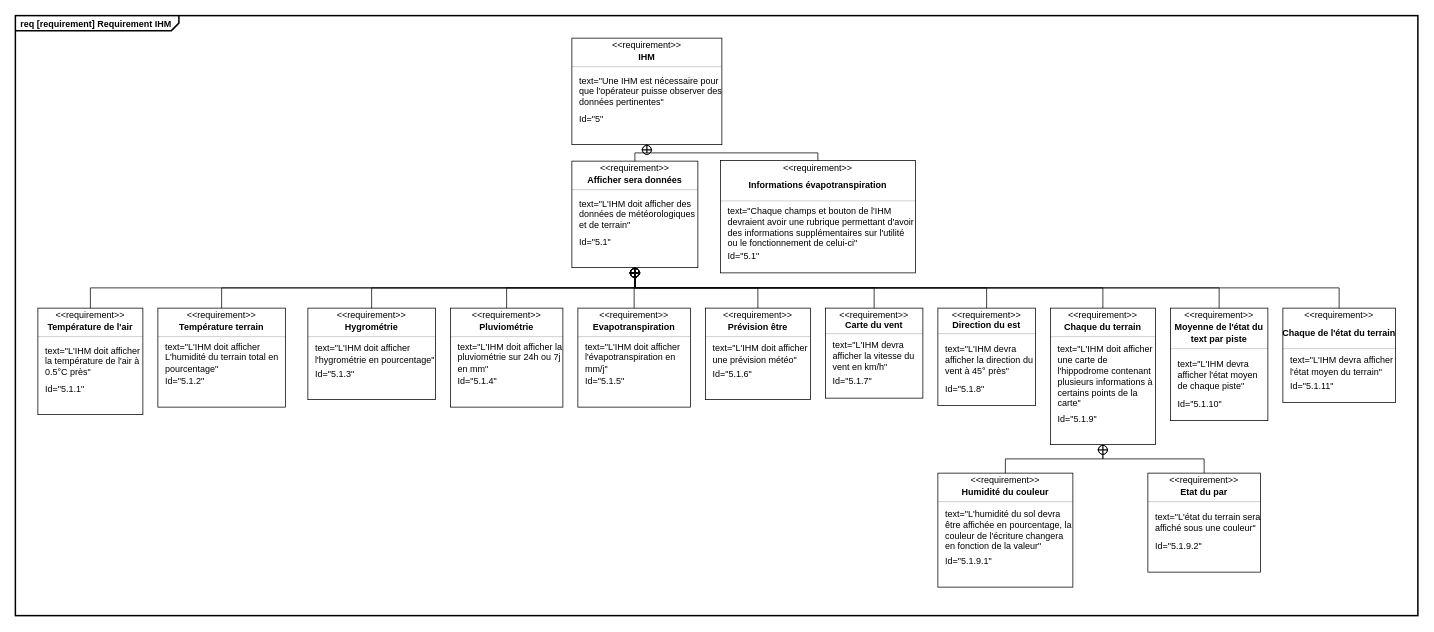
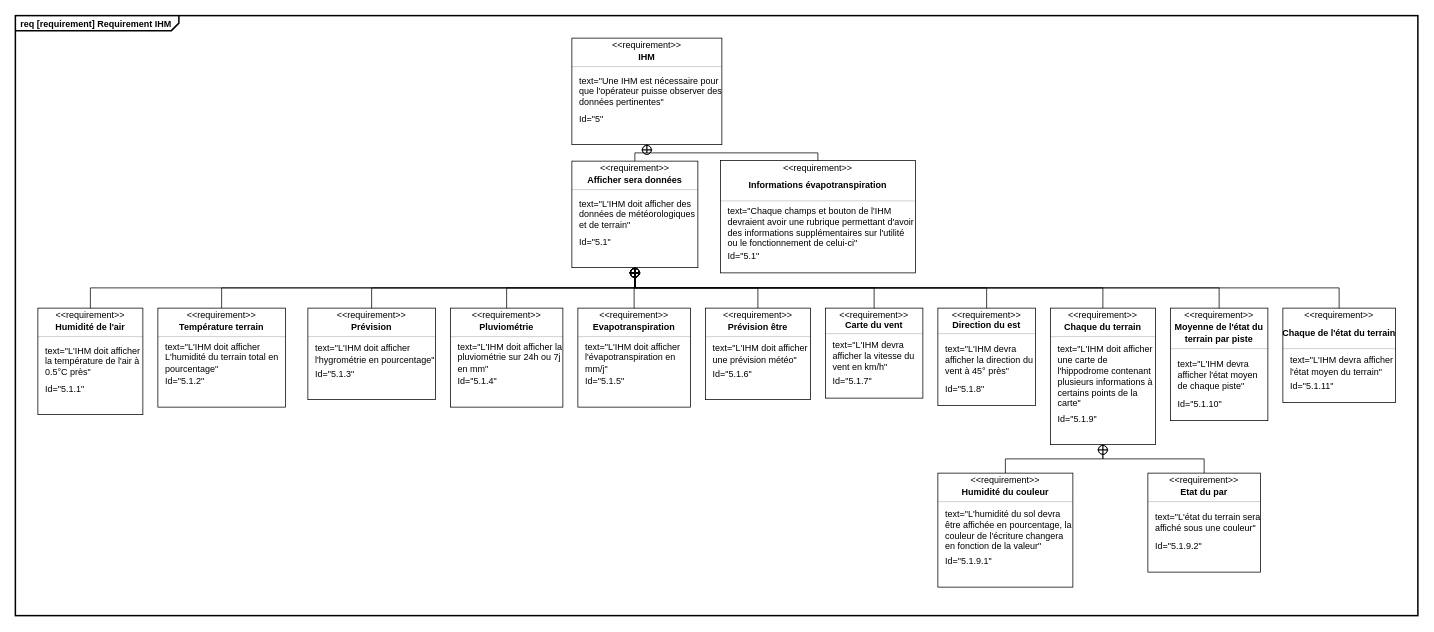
node "Température de l'air": label "Température de l'air" -> "Humidité de l'air"
node "Hygrométrie": label "Hygrométrie" -> "Prévision"
node "Moyenne de l'état du text par piste": label "Moyenne de l'état du text par piste" -> "Moyenne de l'état du terrain par piste"
